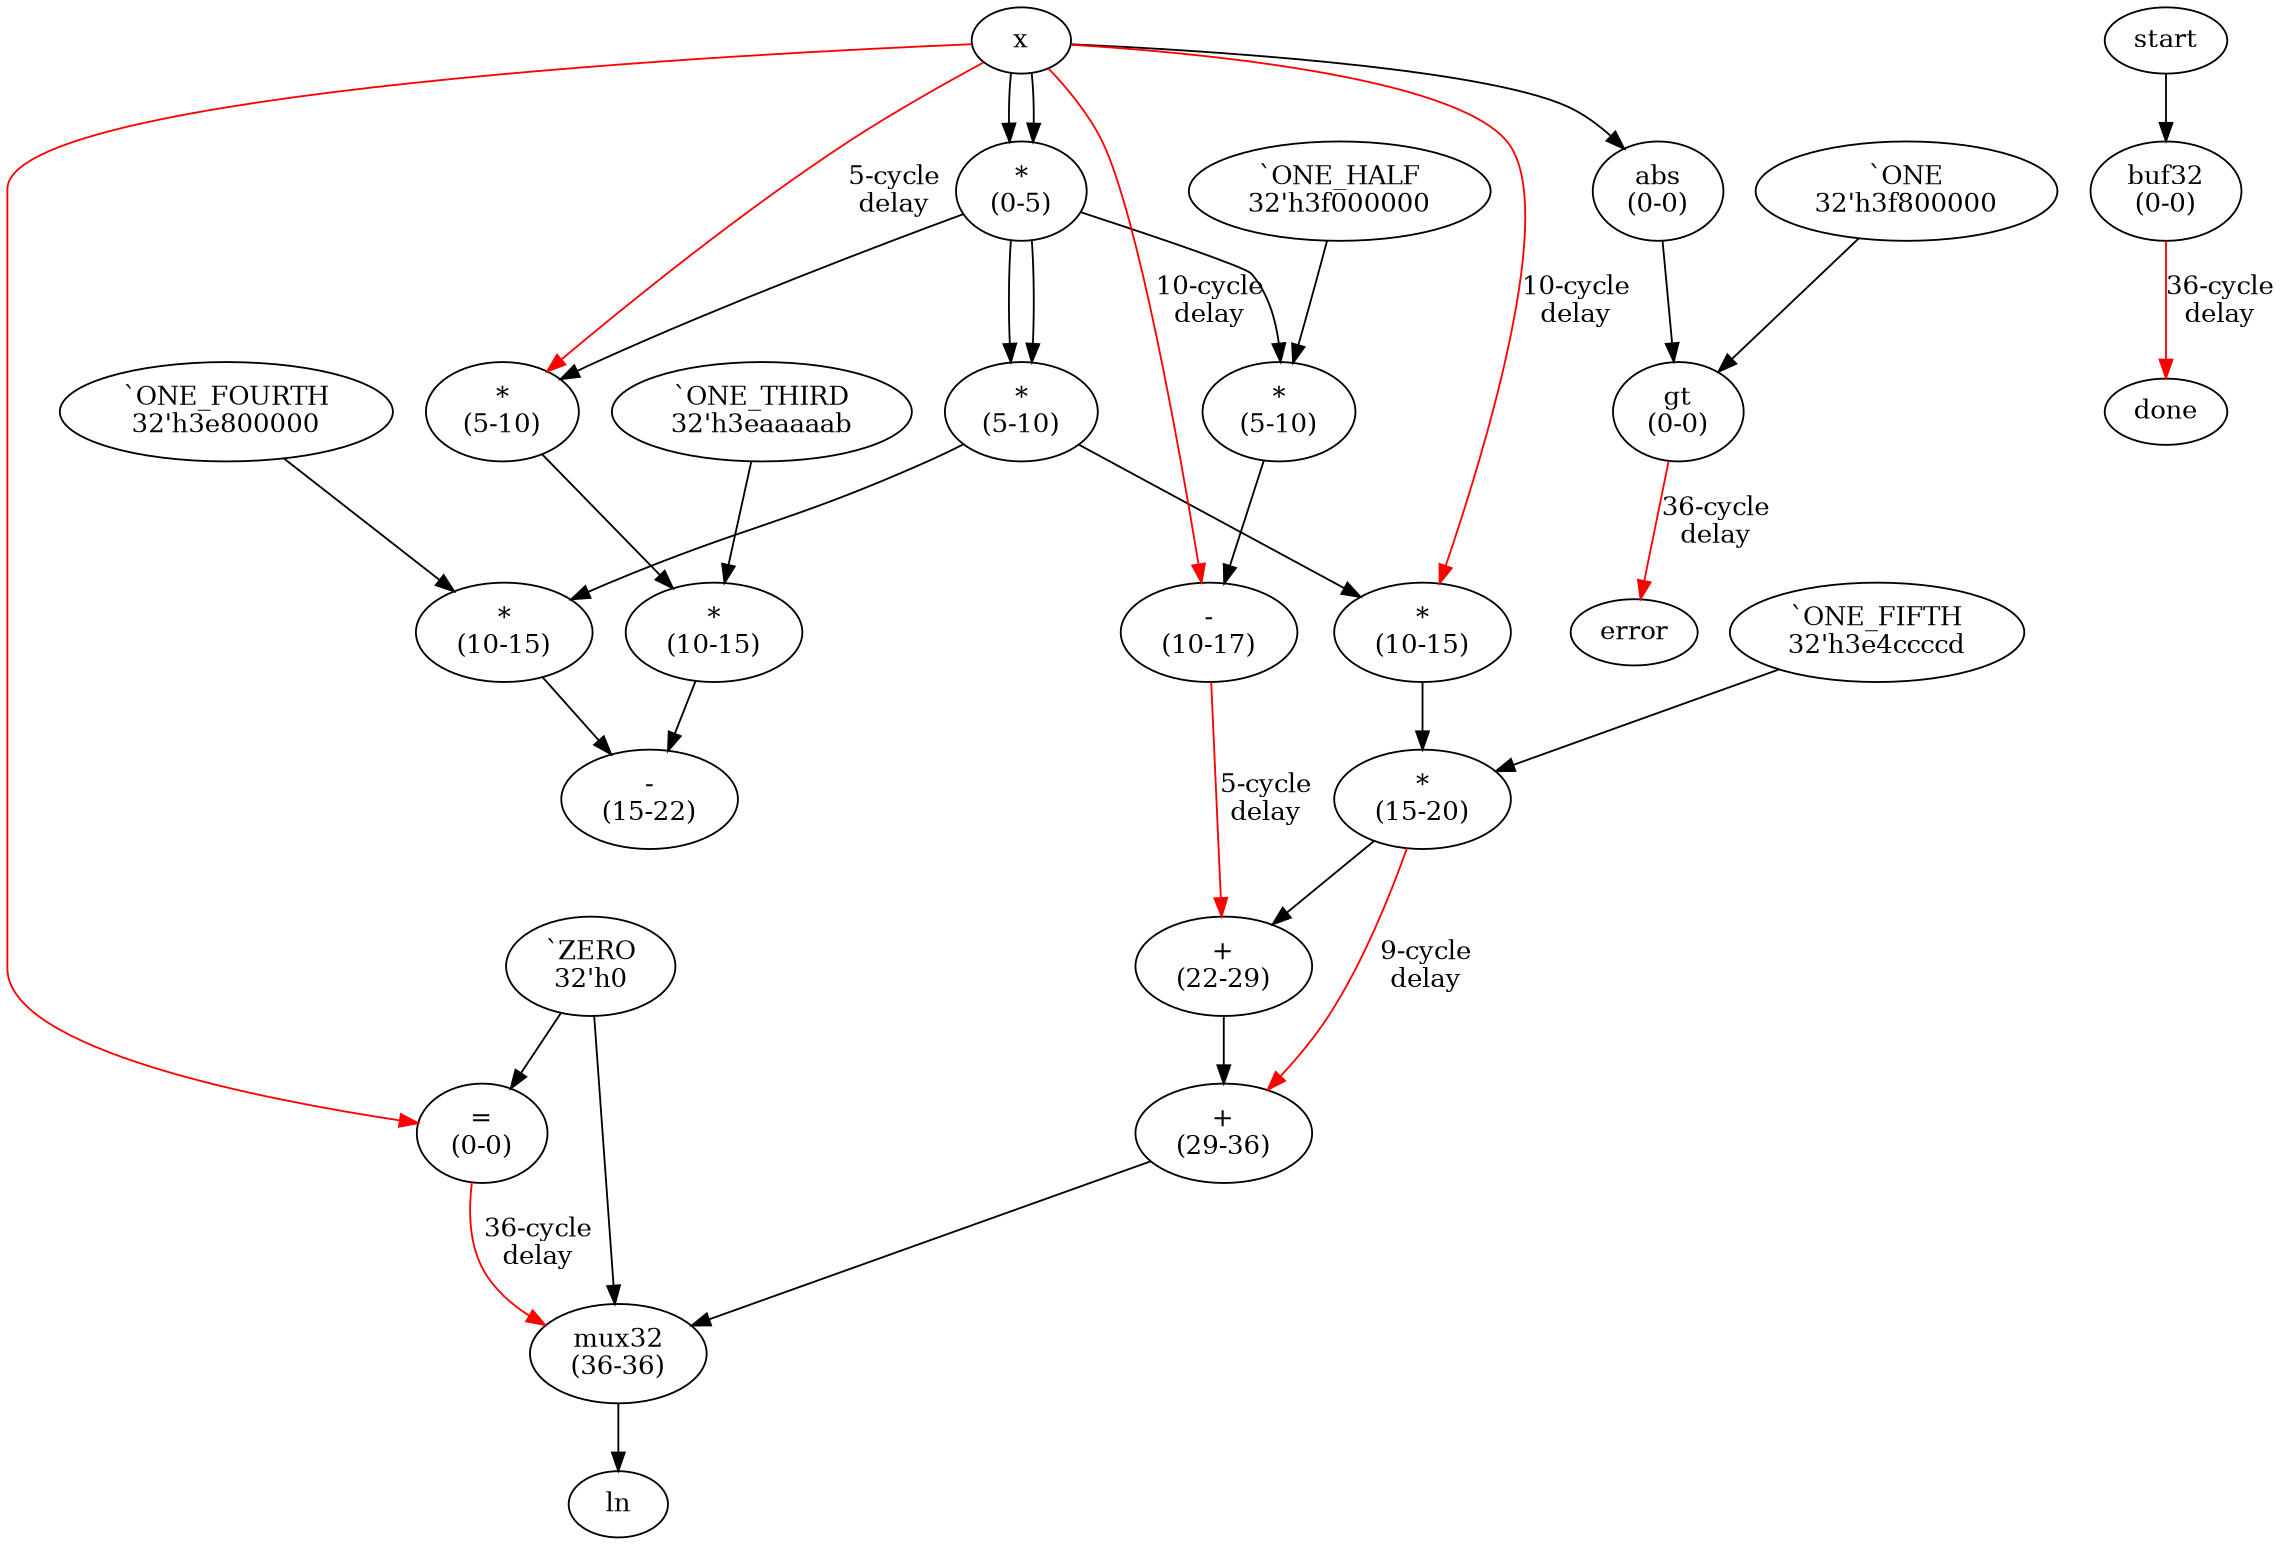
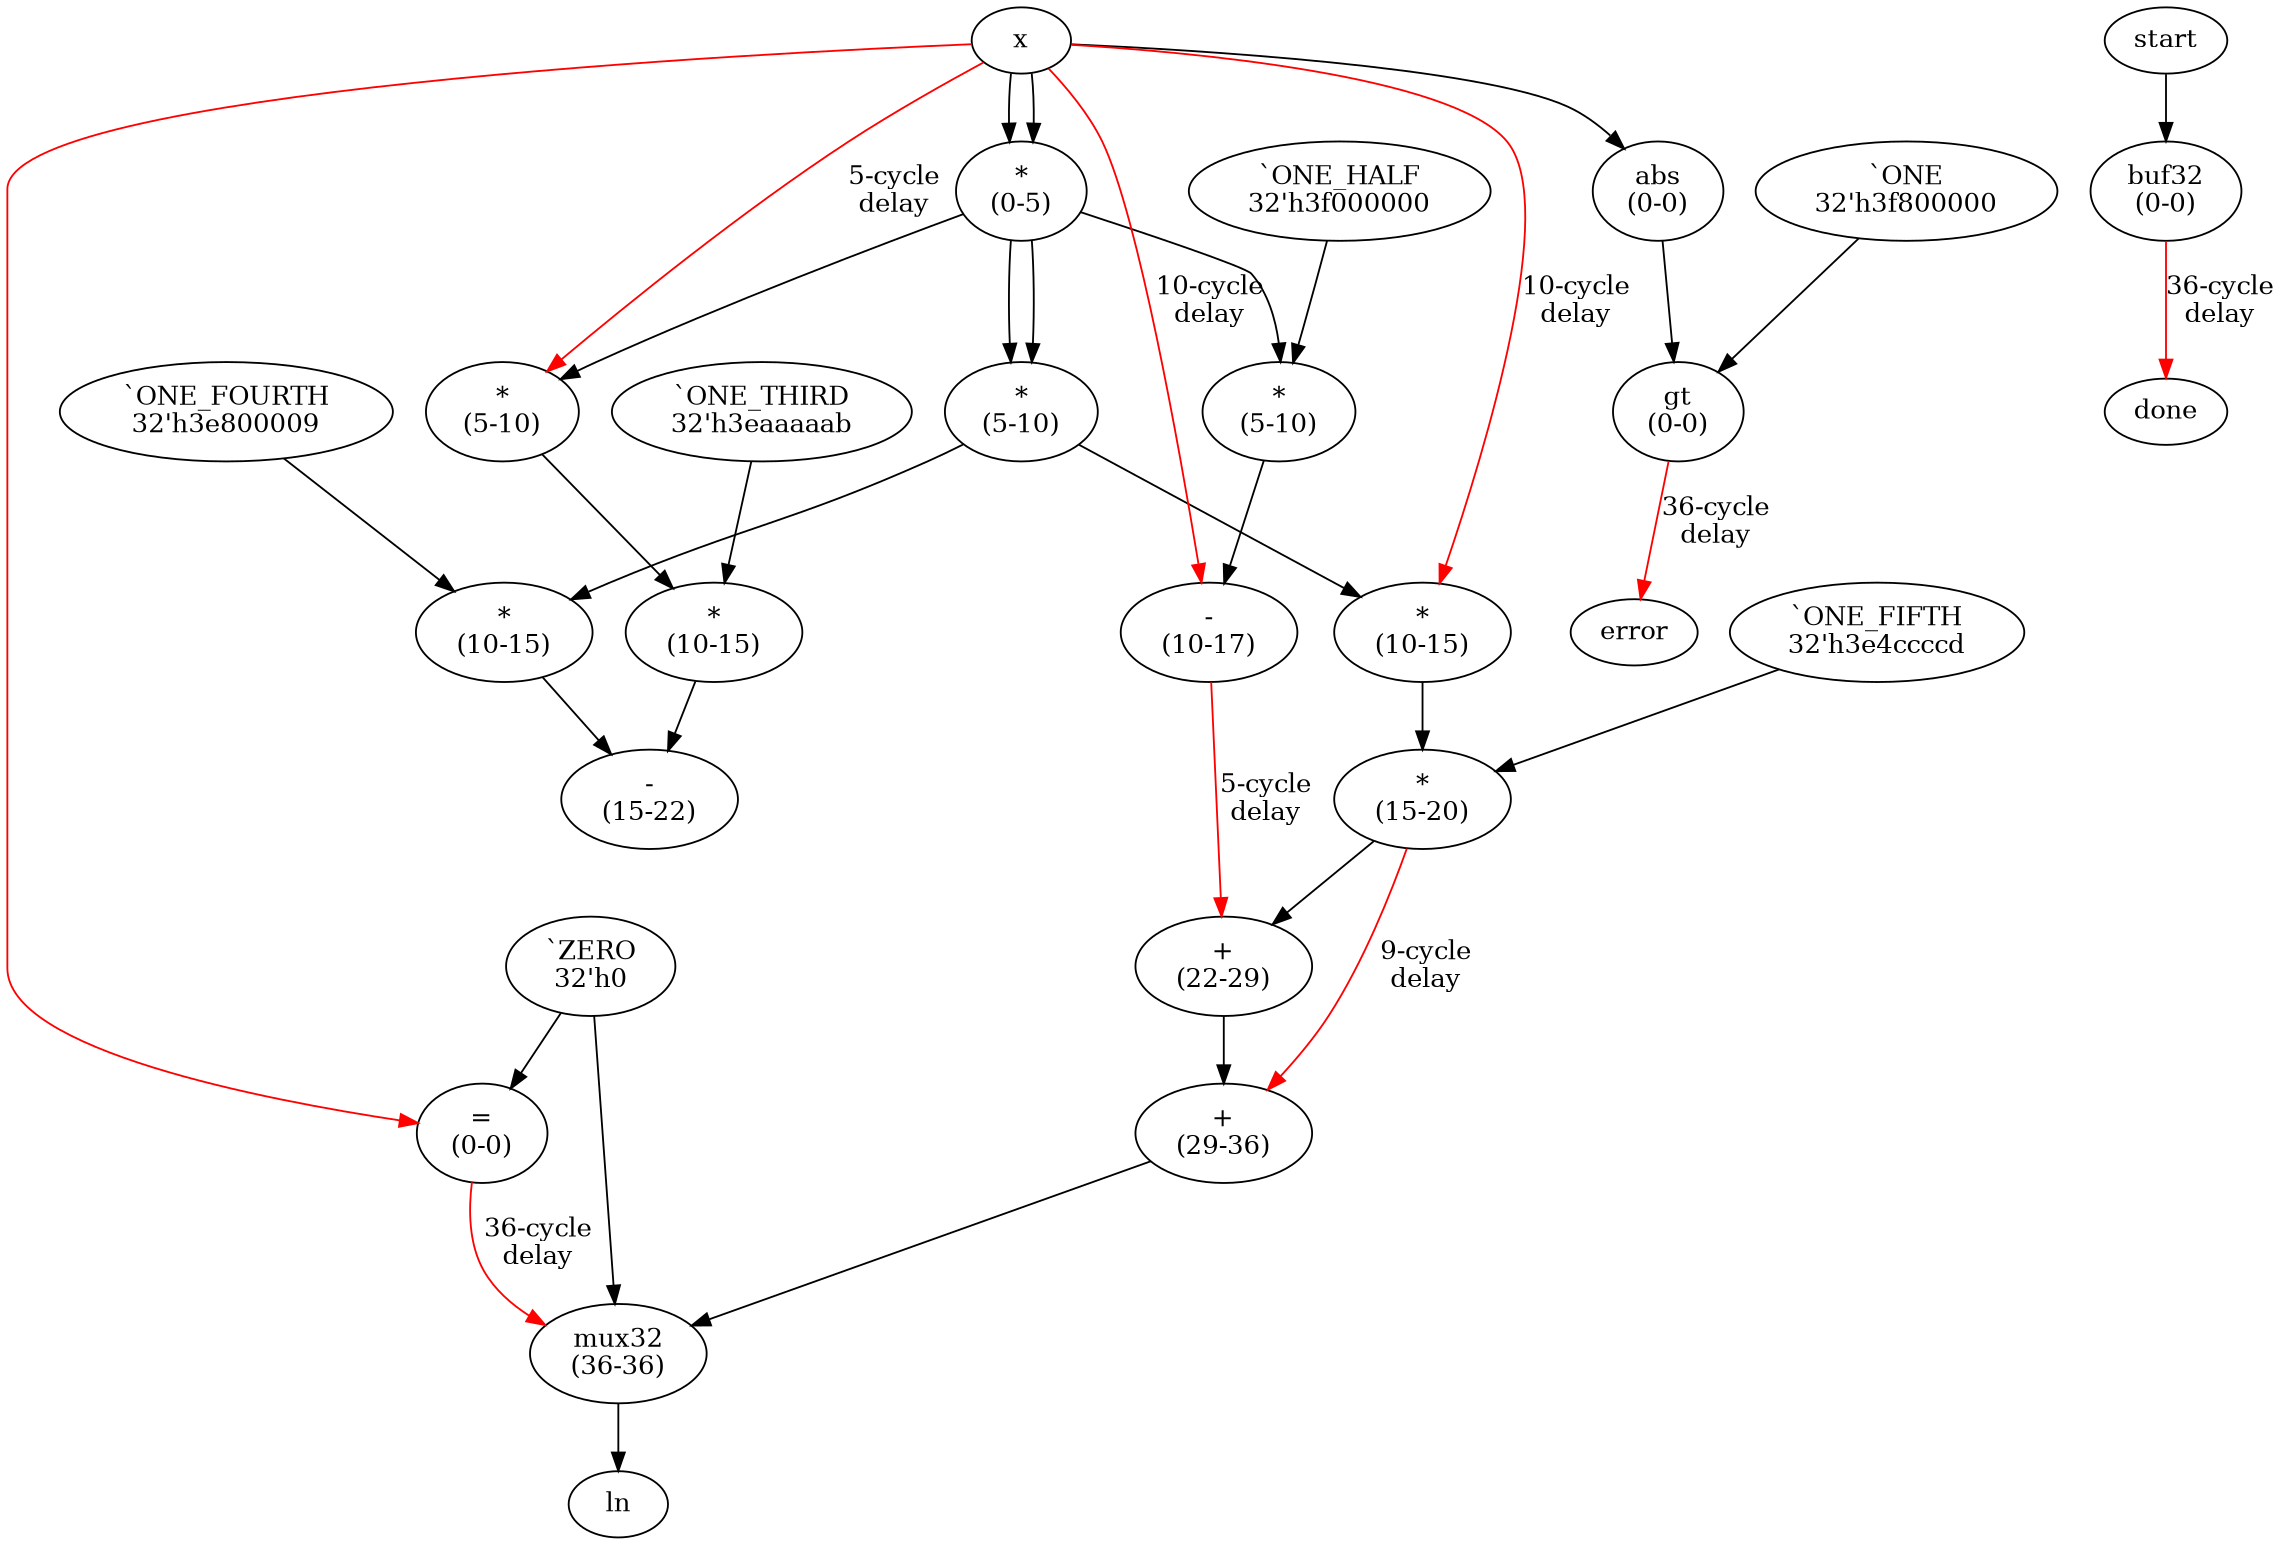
node "`ONE_FOURTH 32'h3e800000": label "`ONE_FOURTH 32'h3e800000" -> "`ONE_FOURTH 32'h3e800009"
